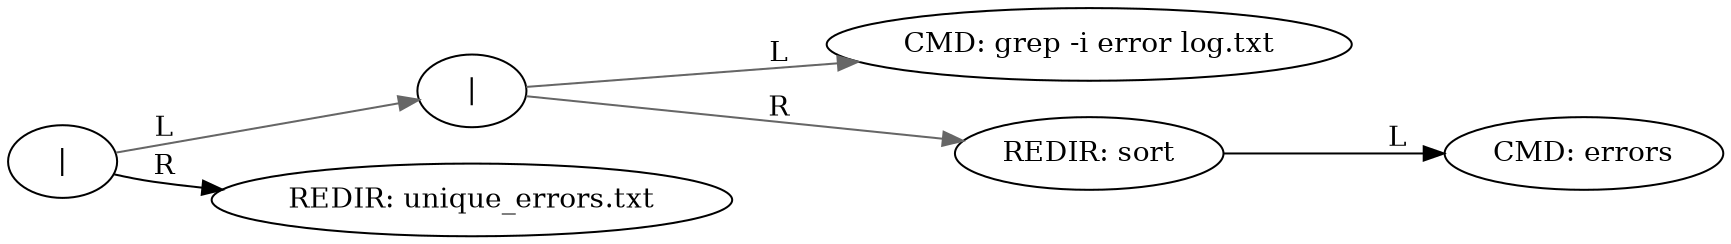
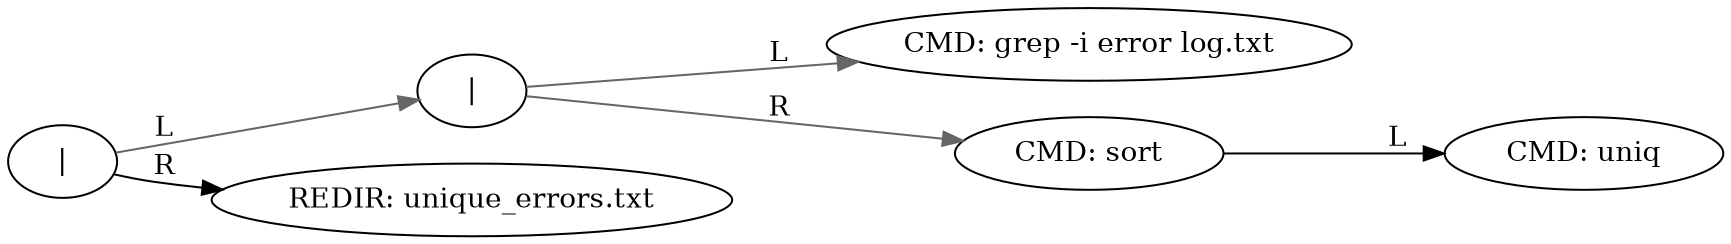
node "REDIR: sort": label "REDIR: sort" -> "CMD: sort"
node "CMD: errors": label "CMD: errors" -> "CMD: uniq"
